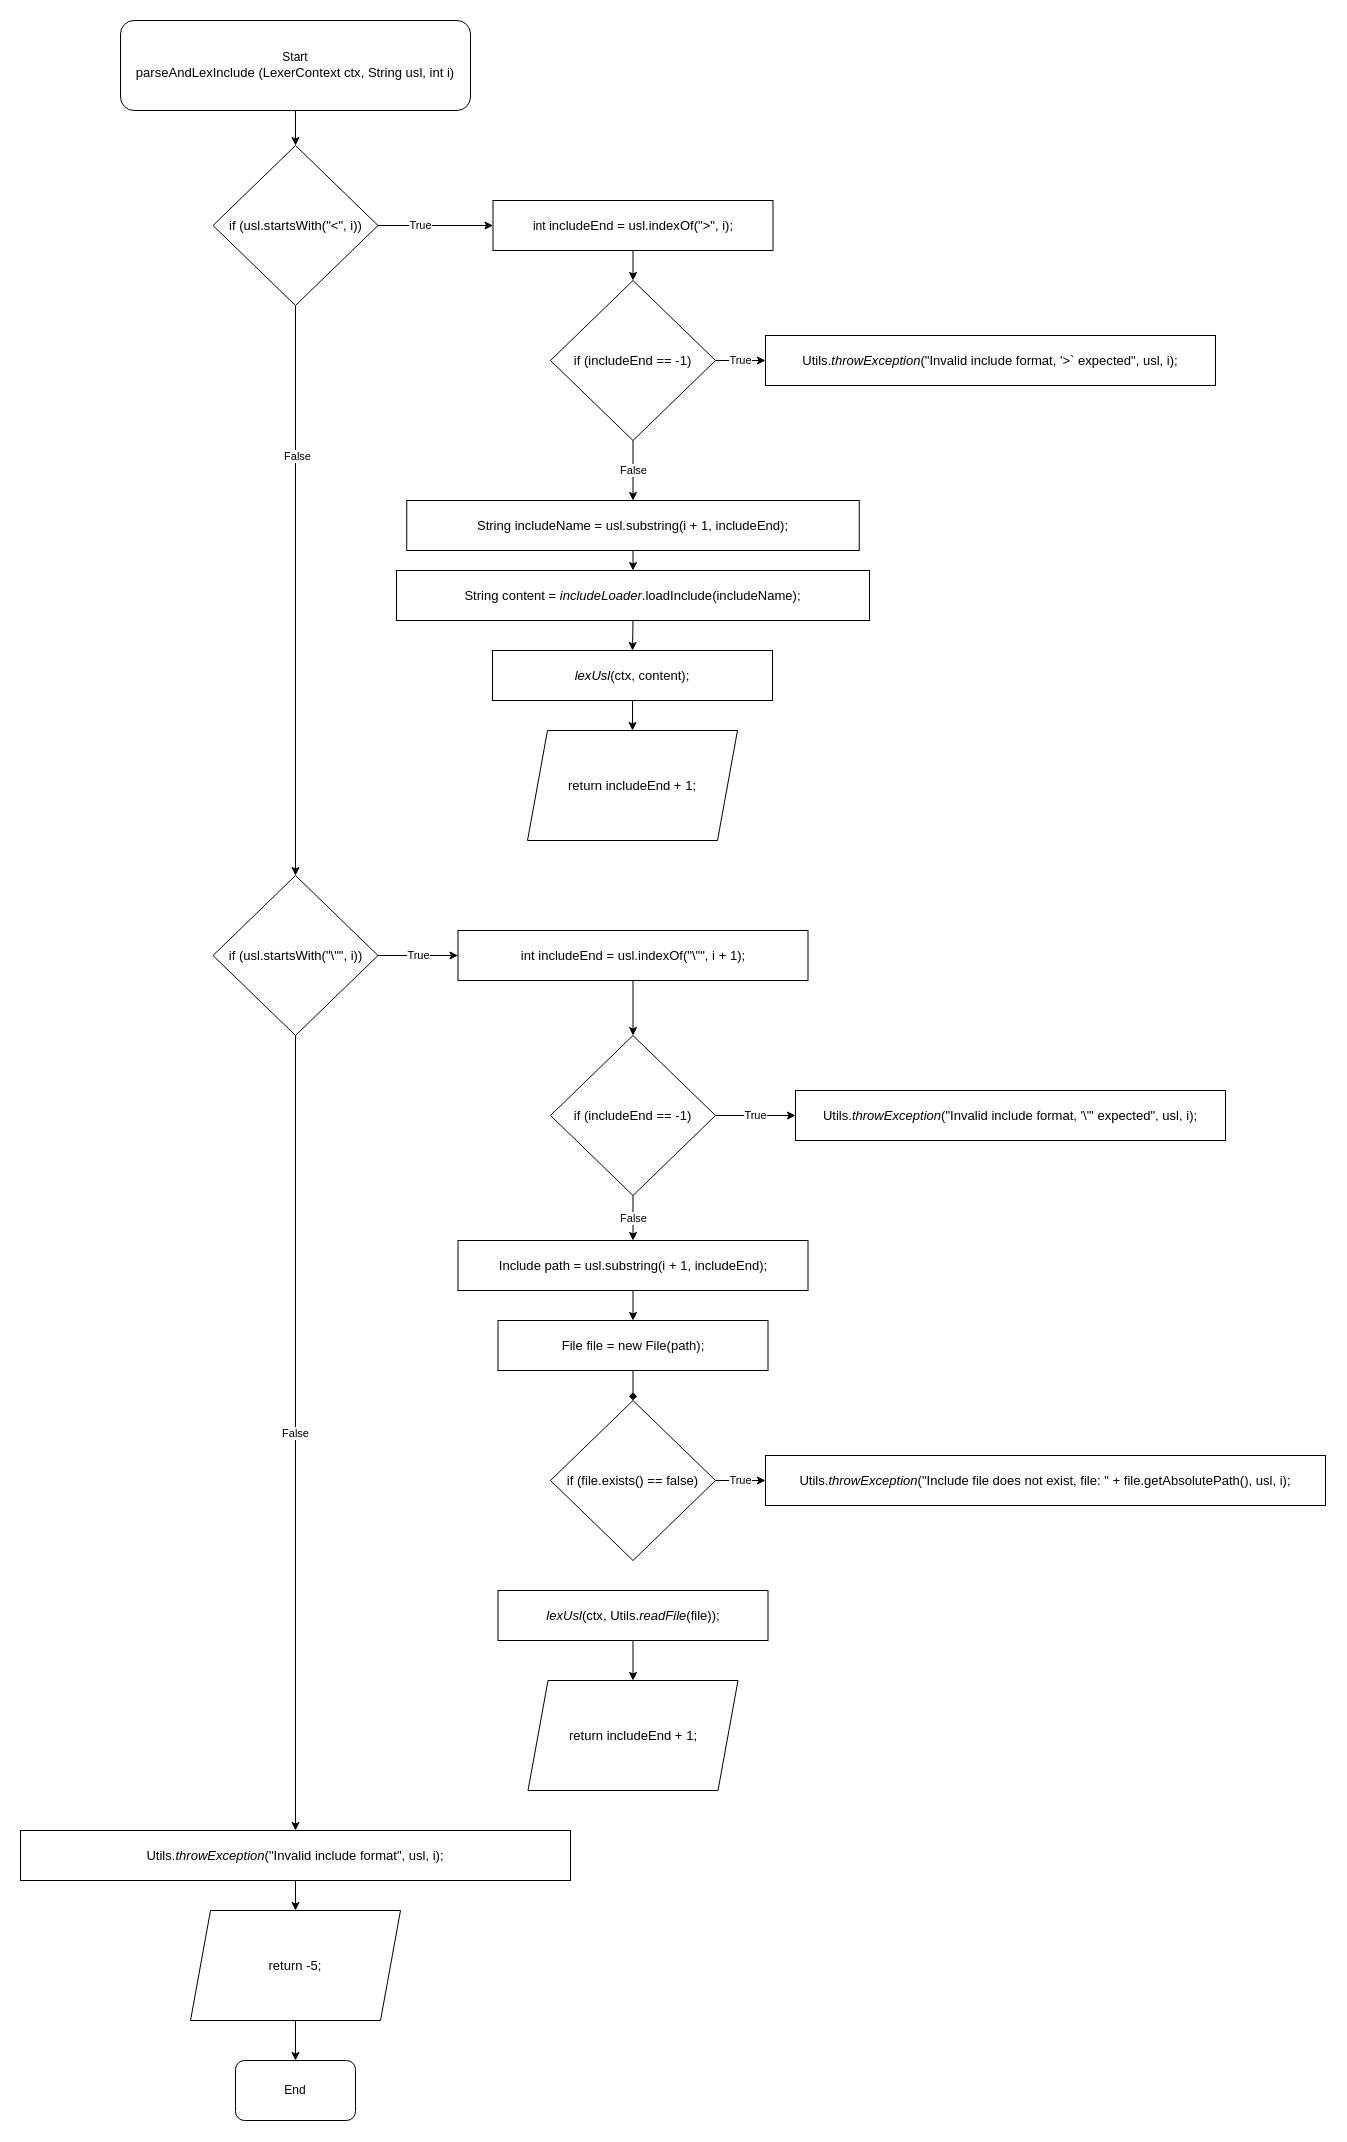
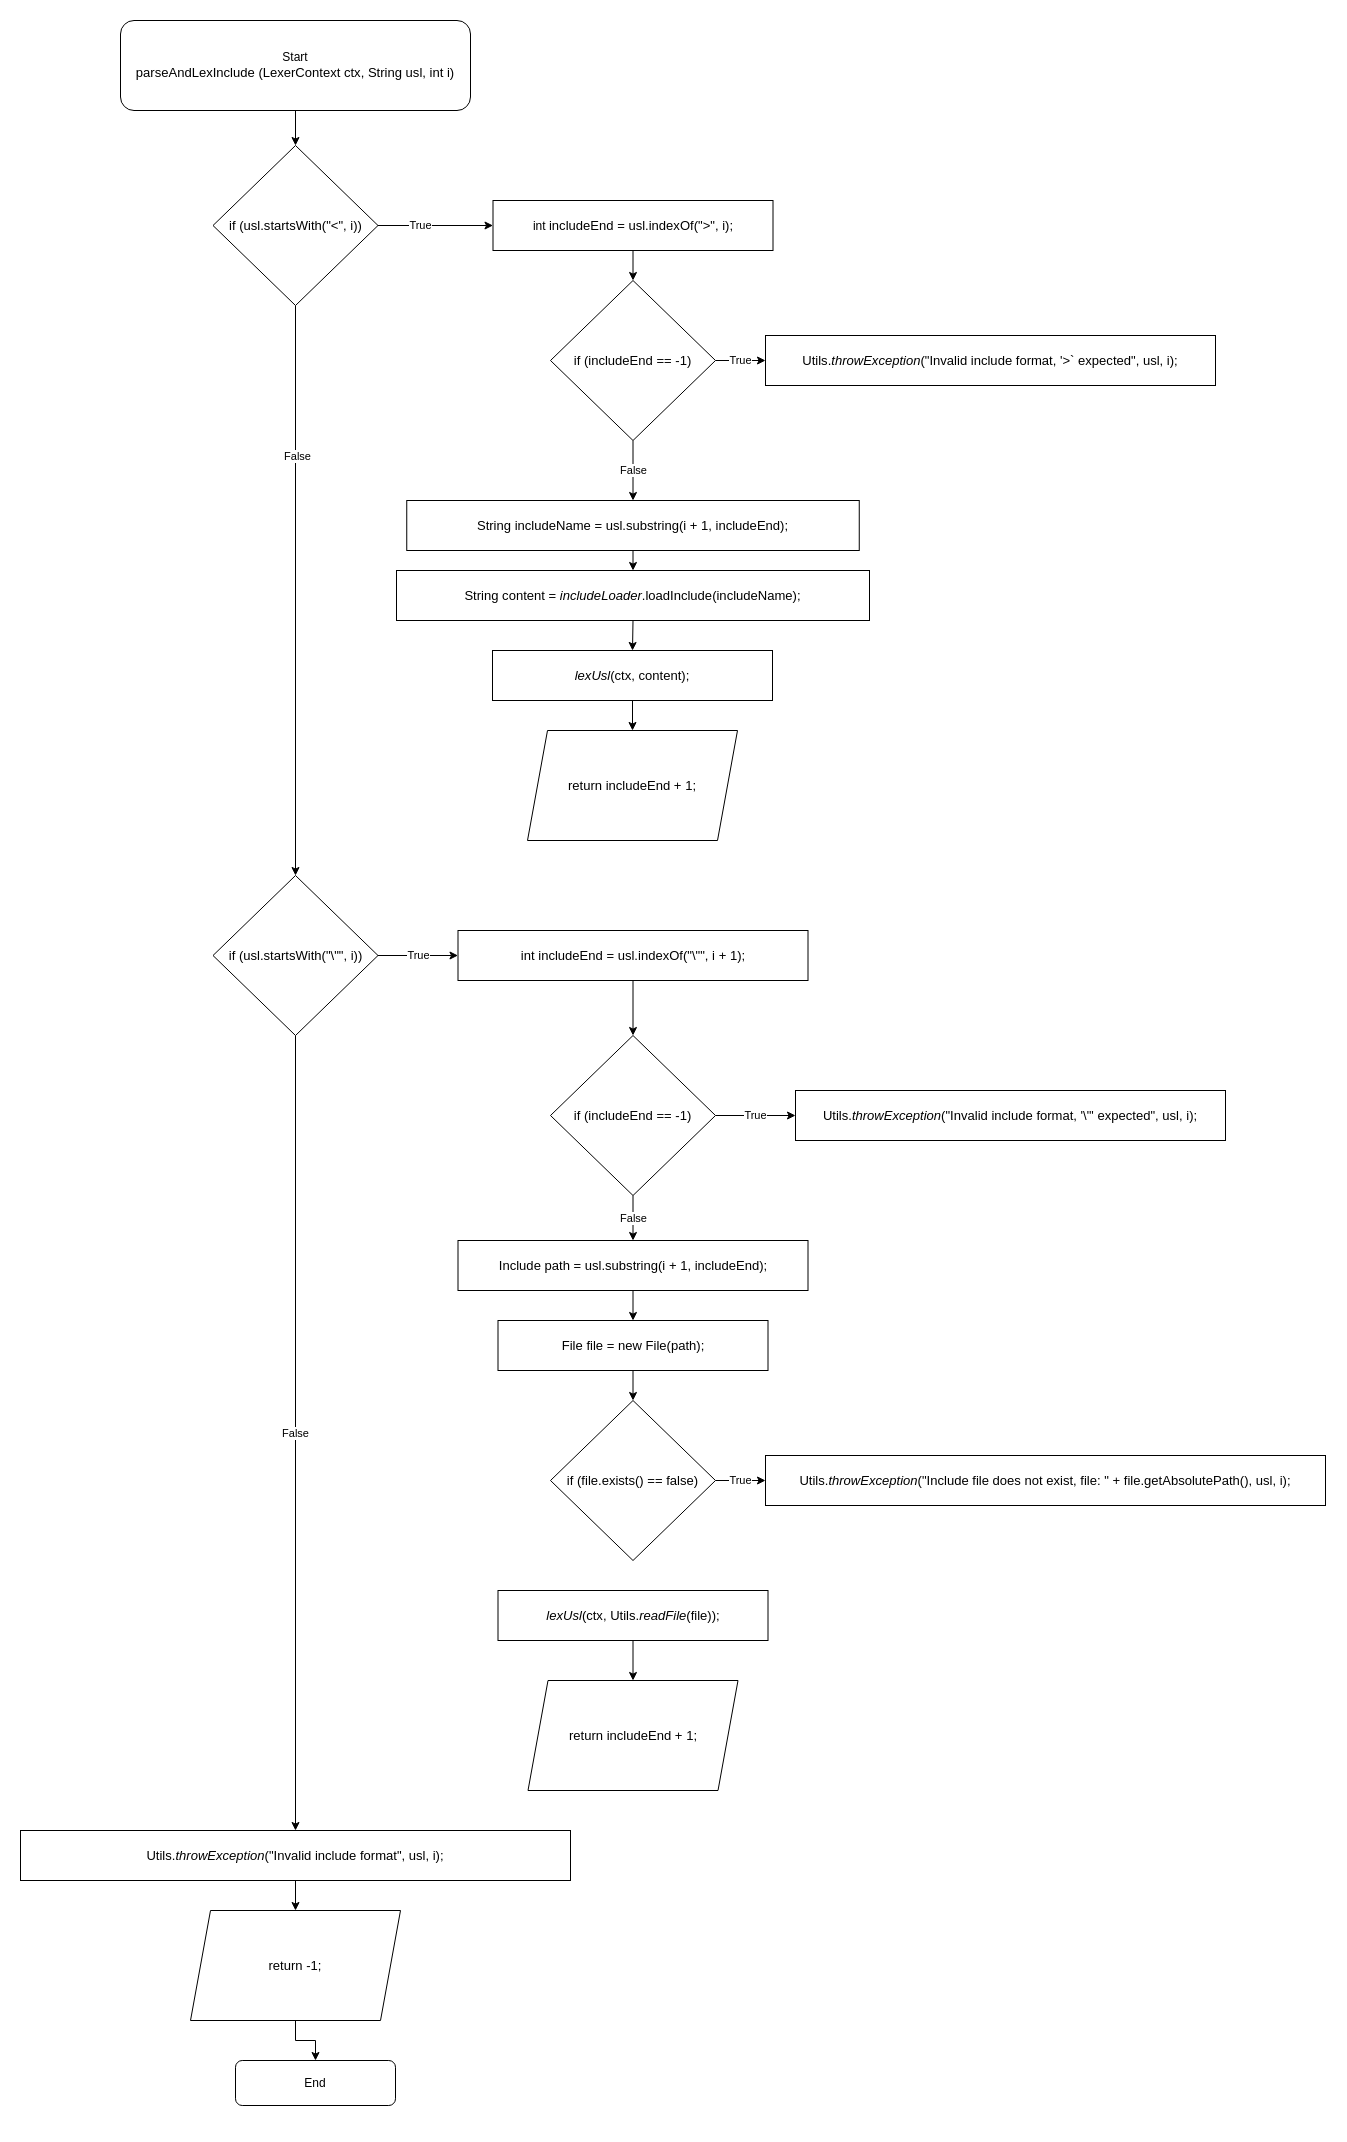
edge "File file = new File(path);" -> "if (file.exists() == false)": arrowhead diamond -> classic
node "return -5;": label "return -5;" -> "return -1;"
node "End": size 120x60 -> 160x45
